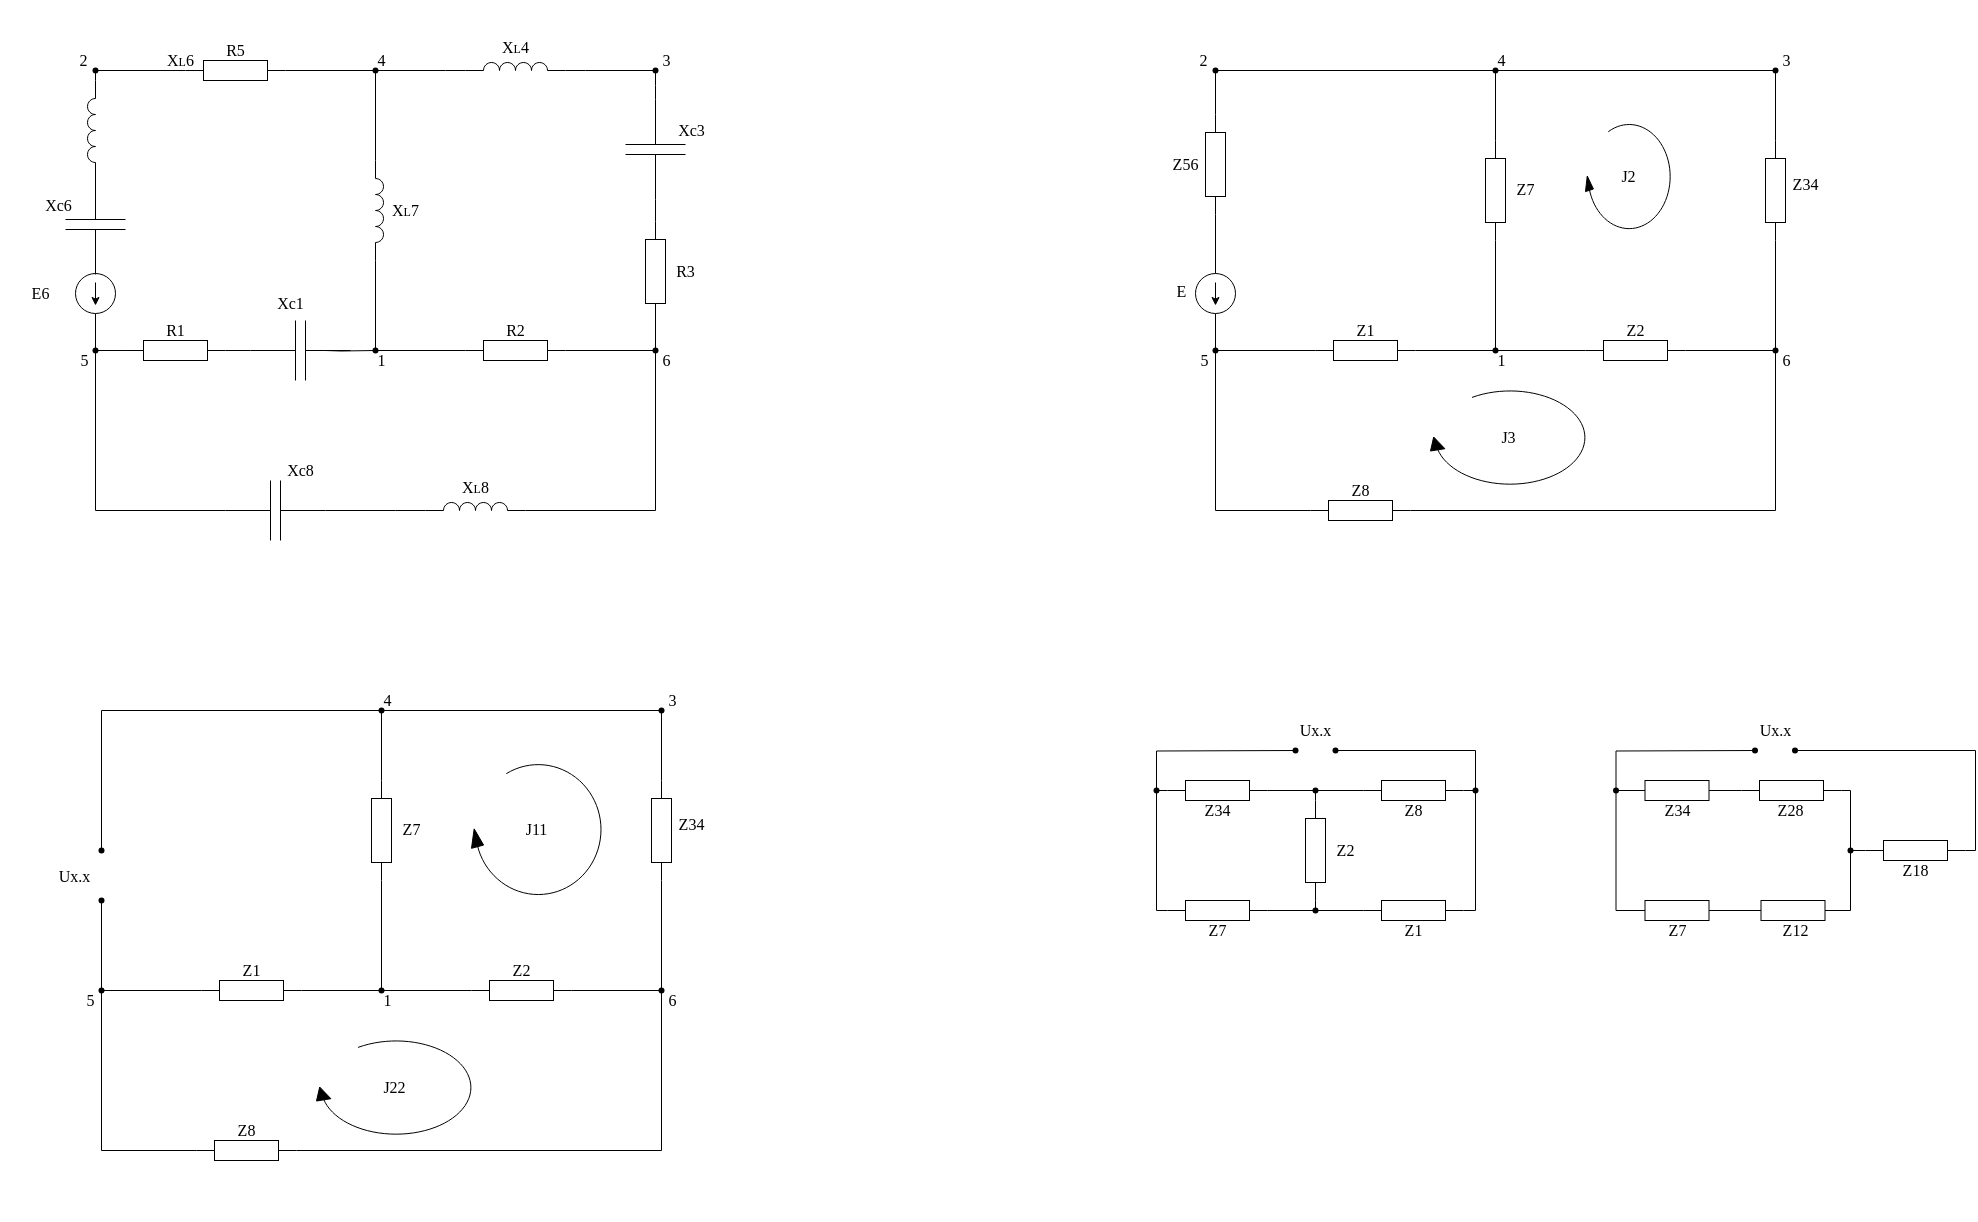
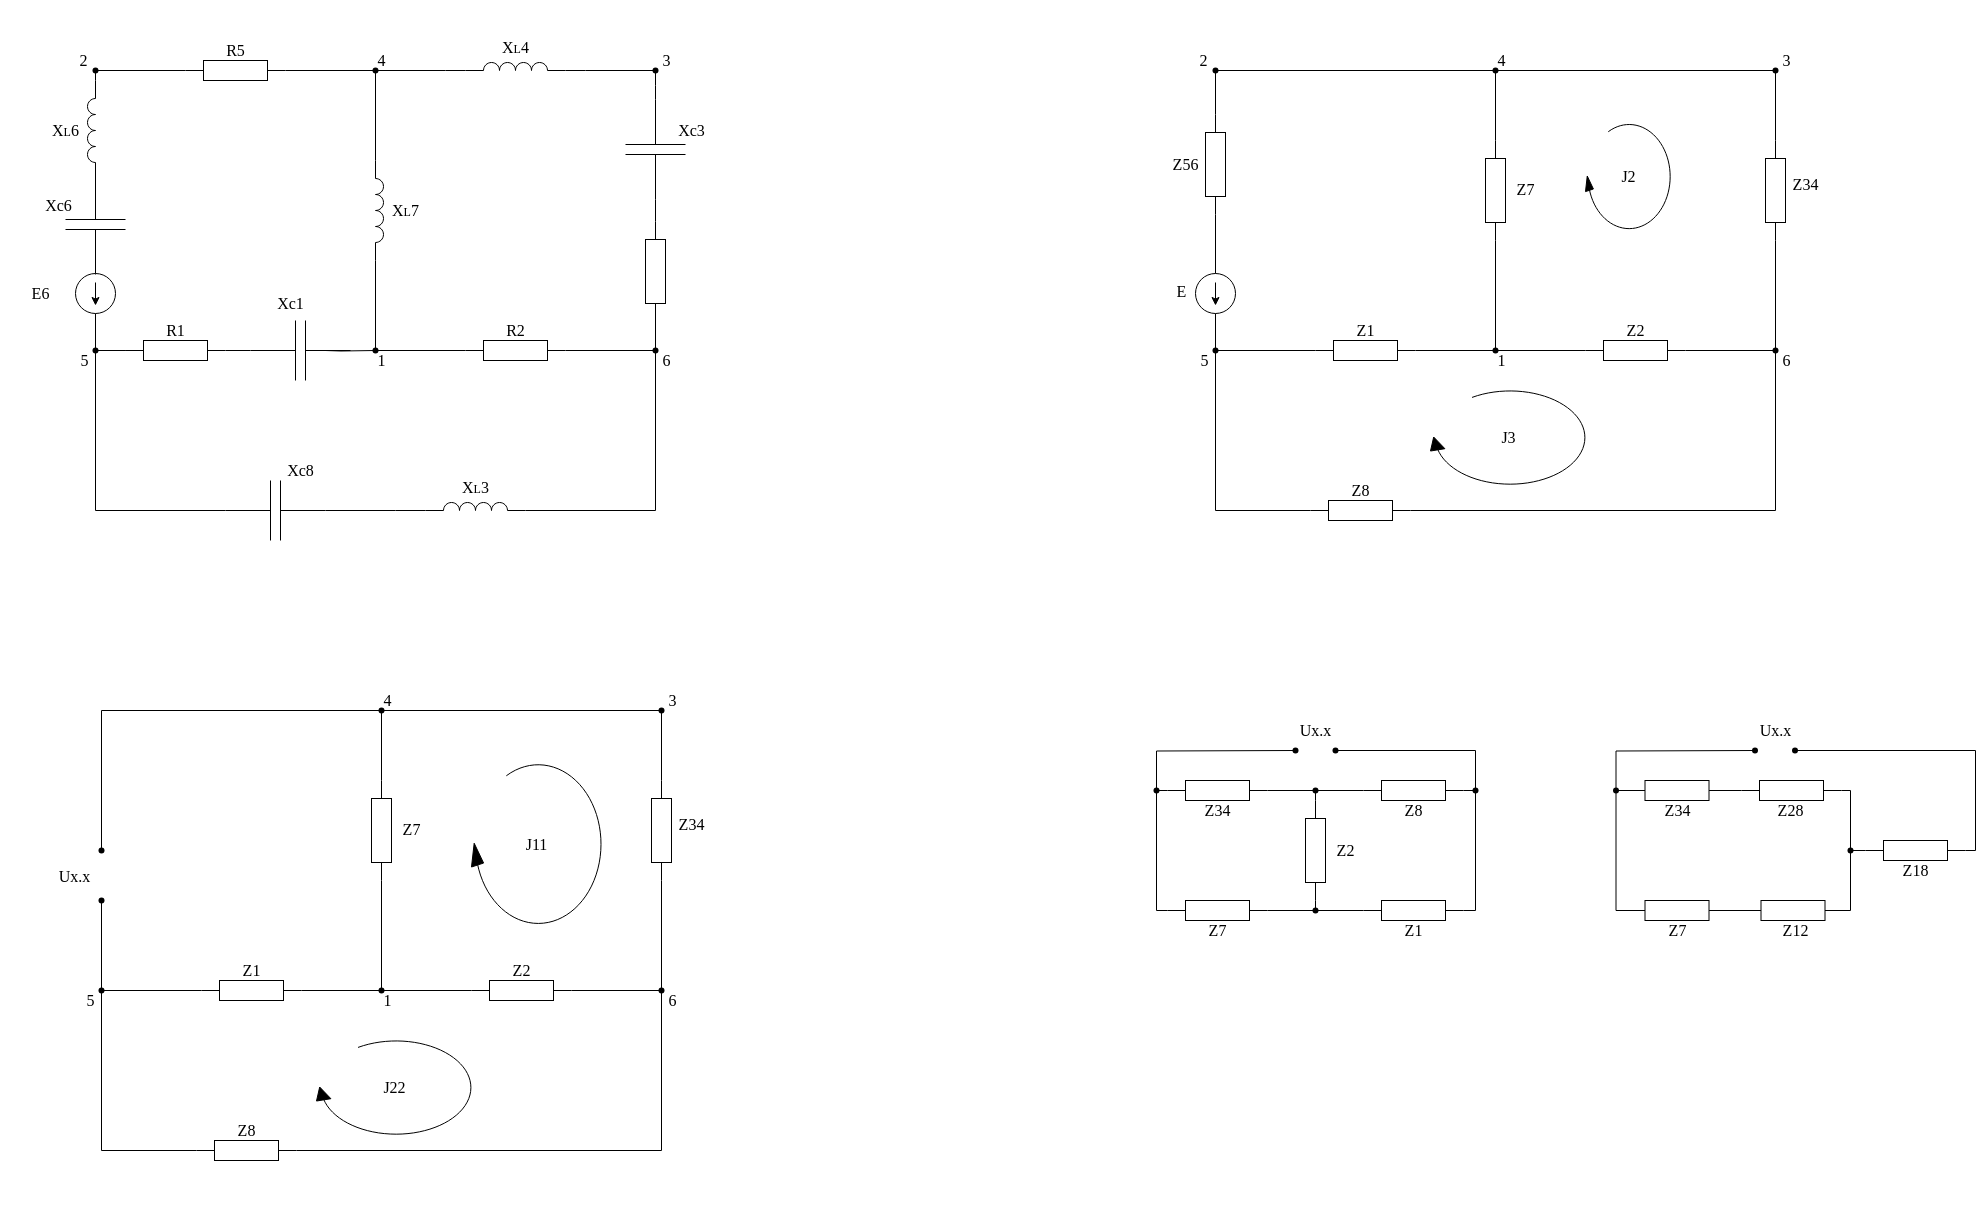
node "XL6": moved (181, 61) -> (66, 131)
node "R3": removed
node "XL8": label "XL8" -> "XL3"
node "J11": size 130x131 -> 130x160
